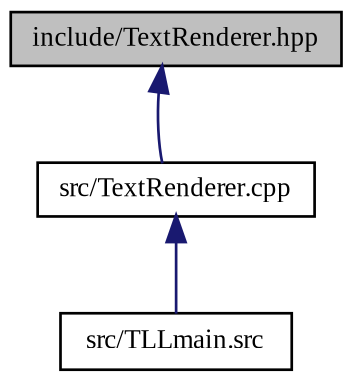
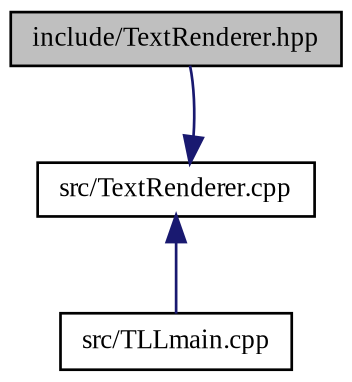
edge "src/TextRenderer.cpp" -> "include/TextRenderer.hpp": reversed
node "src/TLLmain.src": label "src/TLLmain.src" -> "src/TLLmain.cpp"
